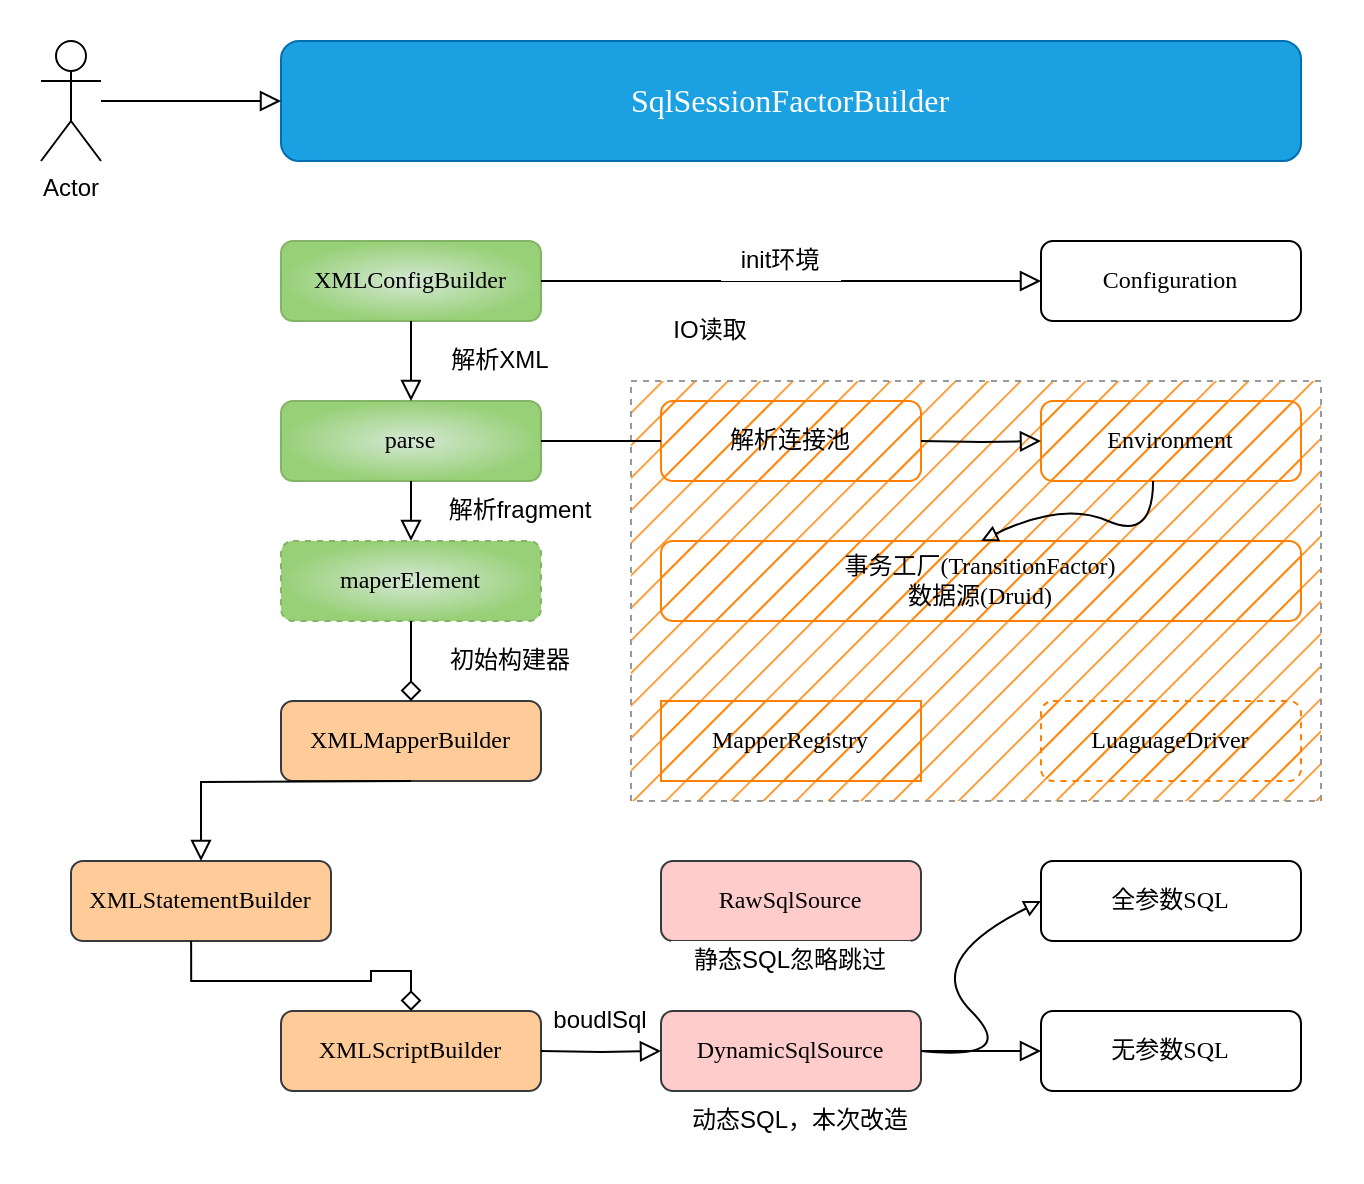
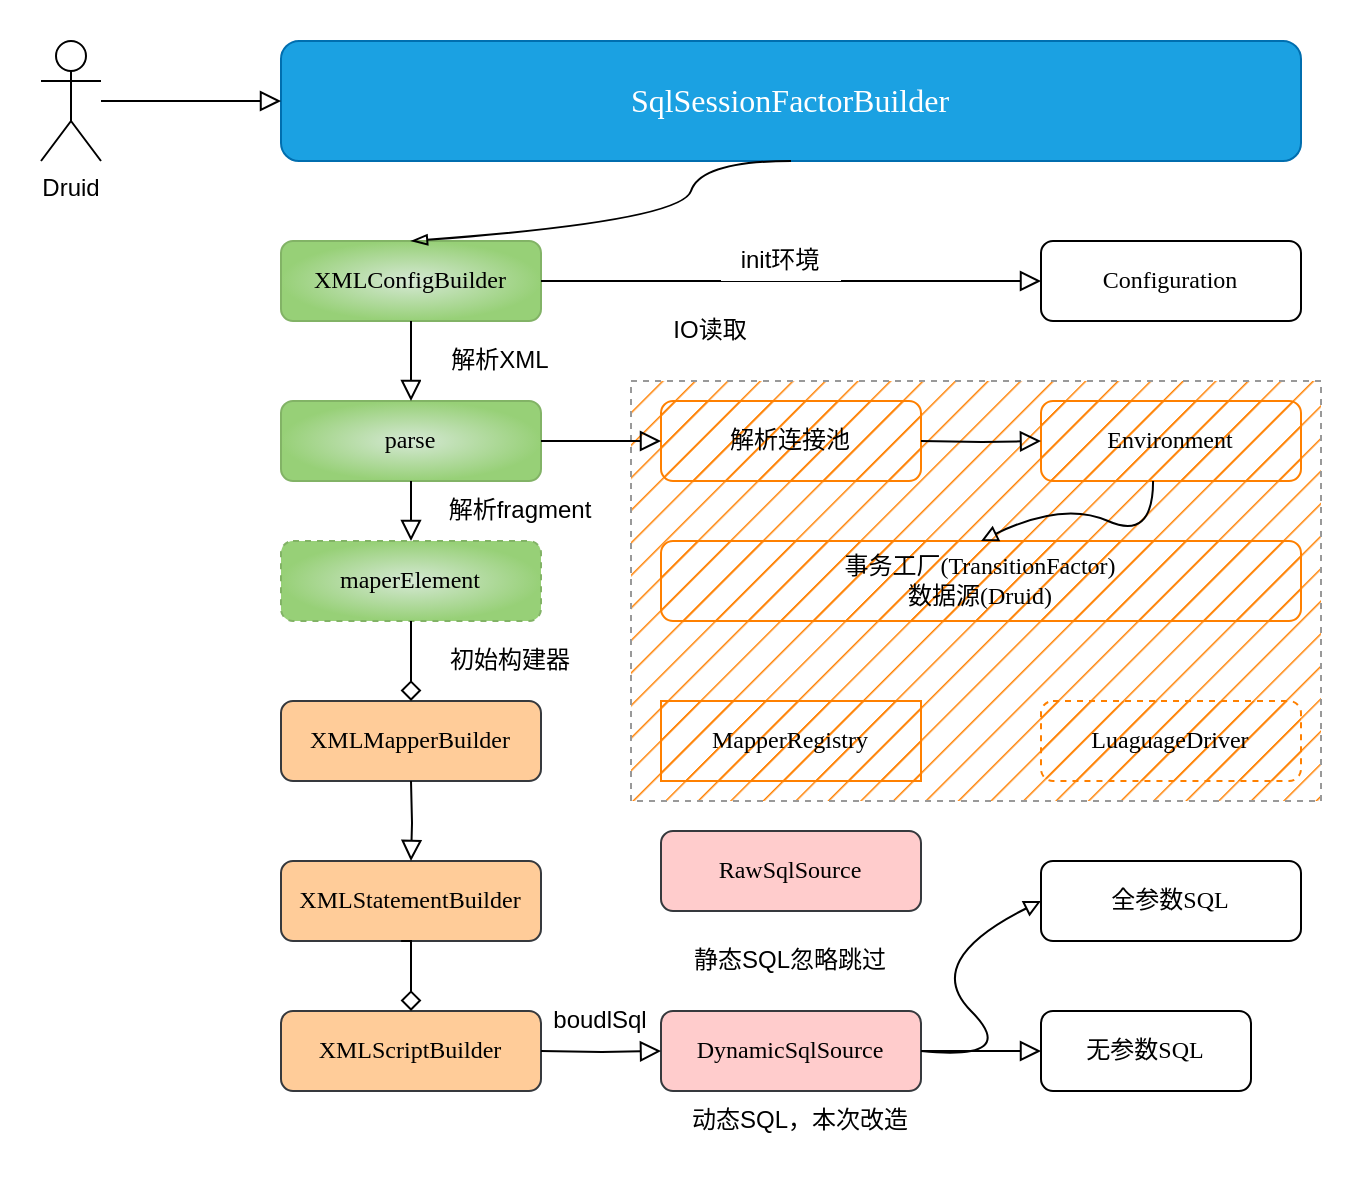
node "Actor": label "Actor" -> "Druid"
edge "SqlSessionFactorBuilder" -> "XMLConfigBuilder": added
edge "parse" -- "解析连接池": arrowhead none -> block
node "XMLStatementBuilder": moved (201, 901) -> (411, 901)
node "RawSqlSource": moved (791, 901) -> (791, 871)
node "无参数SQL": size 260x80 -> 210x80
